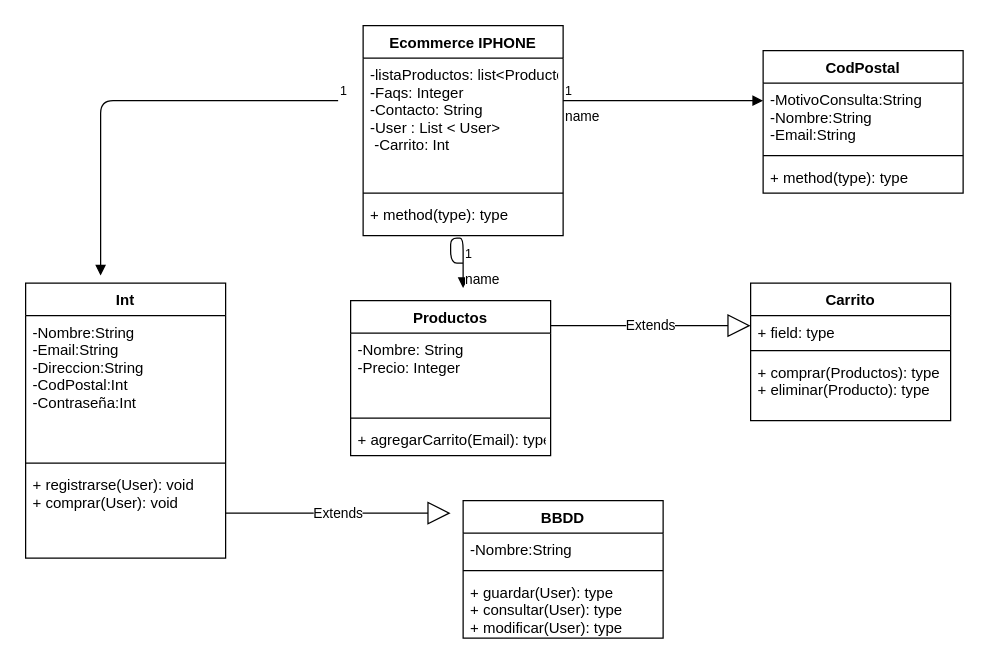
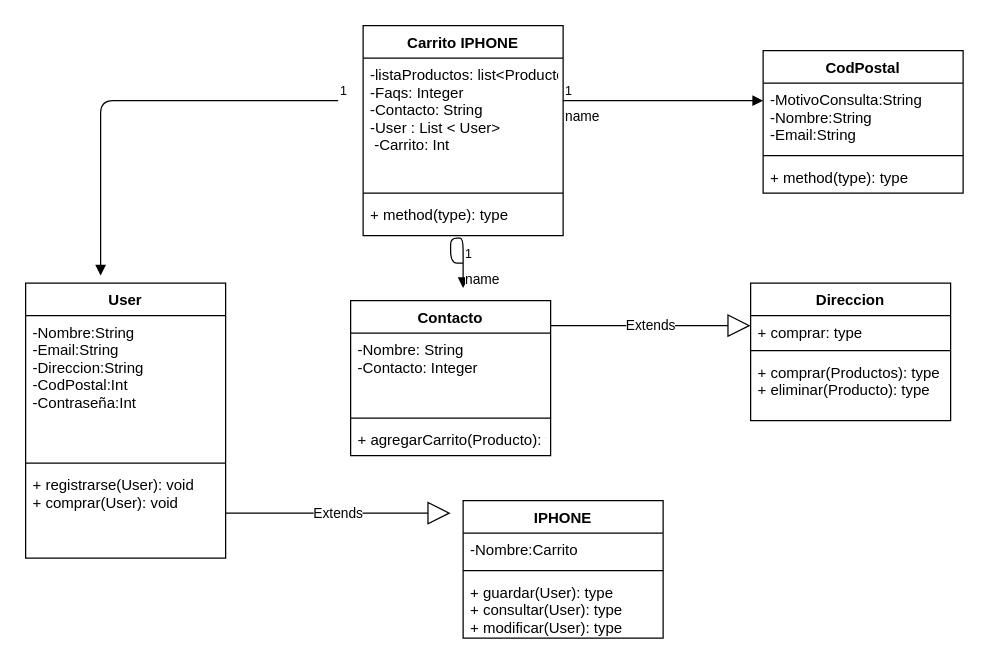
node "Ecommerce IPHONE": label "Ecommerce IPHONE" -> "Carrito IPHONE"
node "Int": label "Int" -> "User"
node "Carrito": label "Carrito" -> "Direccion"
node "Productos": label "Productos" -> "Contacto"
node "+ field: type": label "+ field: type" -> "+ comprar: type"
node "-Nombre: String -Precio: Integer": label "-Nombre: String -Precio: Integer" -> "-Nombre: String -Contacto: Integer"
node "+ agregarCarrito(Email): type": label "+ agregarCarrito(Email): type" -> "+ agregarCarrito(Producto): type"
node "BBDD": label "BBDD" -> "IPHONE"
node "-Nombre:String": label "-Nombre:String" -> "-Nombre:Carrito"
